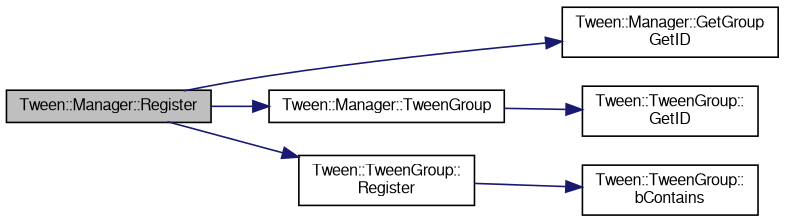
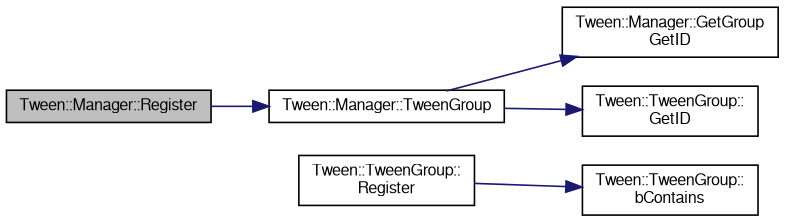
edge "Tween::Manager::Register" -> "Tween::Manager::GetGroup GetID": now "Tween::Manager::TweenGroup" -> "Tween::Manager::GetGroup GetID"
edge "Tween::Manager::Register" -> "Tween::TweenGroup:: Register": removed
